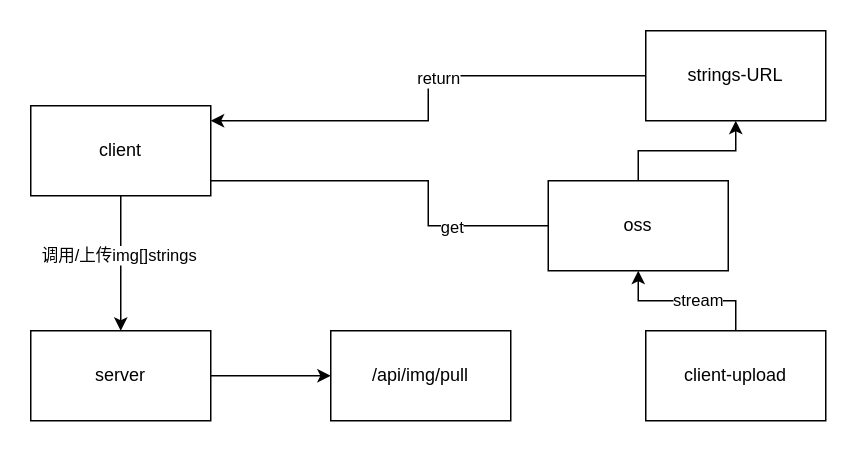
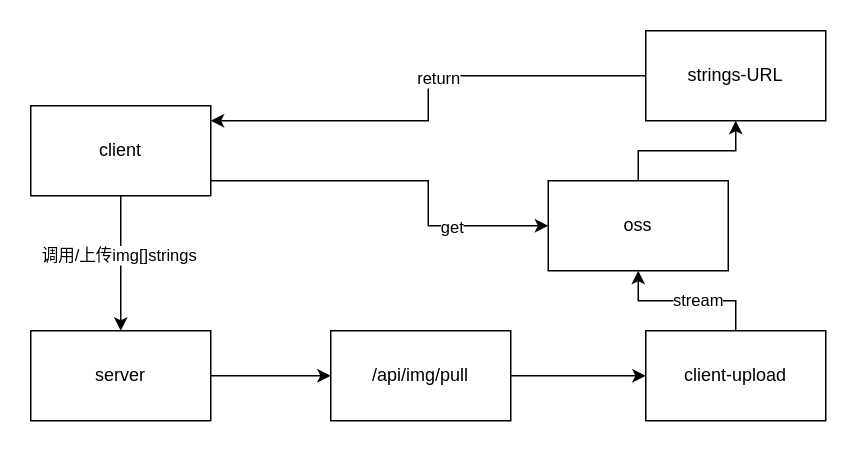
edge "client" -- "oss": arrowhead none -> classic
edge "/api/img/pull" -> "client-upload": added
